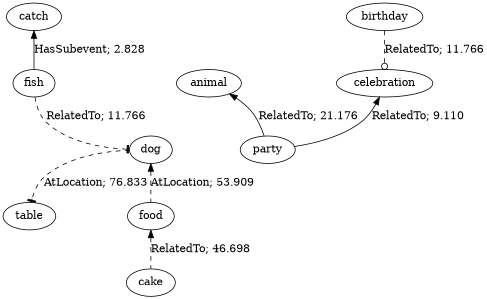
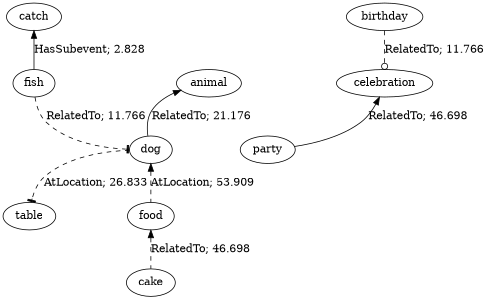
edge "party" -> "animal": now "dog" -> "animal"
edge "party" -> "celebration": label "RelatedTo; 9.110" -> "RelatedTo; 46.698"
edge "dog" -> "table": label "AtLocation; 76.833" -> "AtLocation; 26.833"
